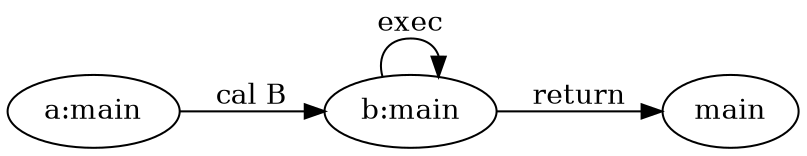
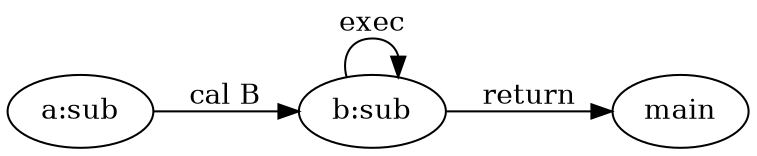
node "a:main": label "a:main" -> "a:sub"
node "b:main": label "b:main" -> "b:sub"
